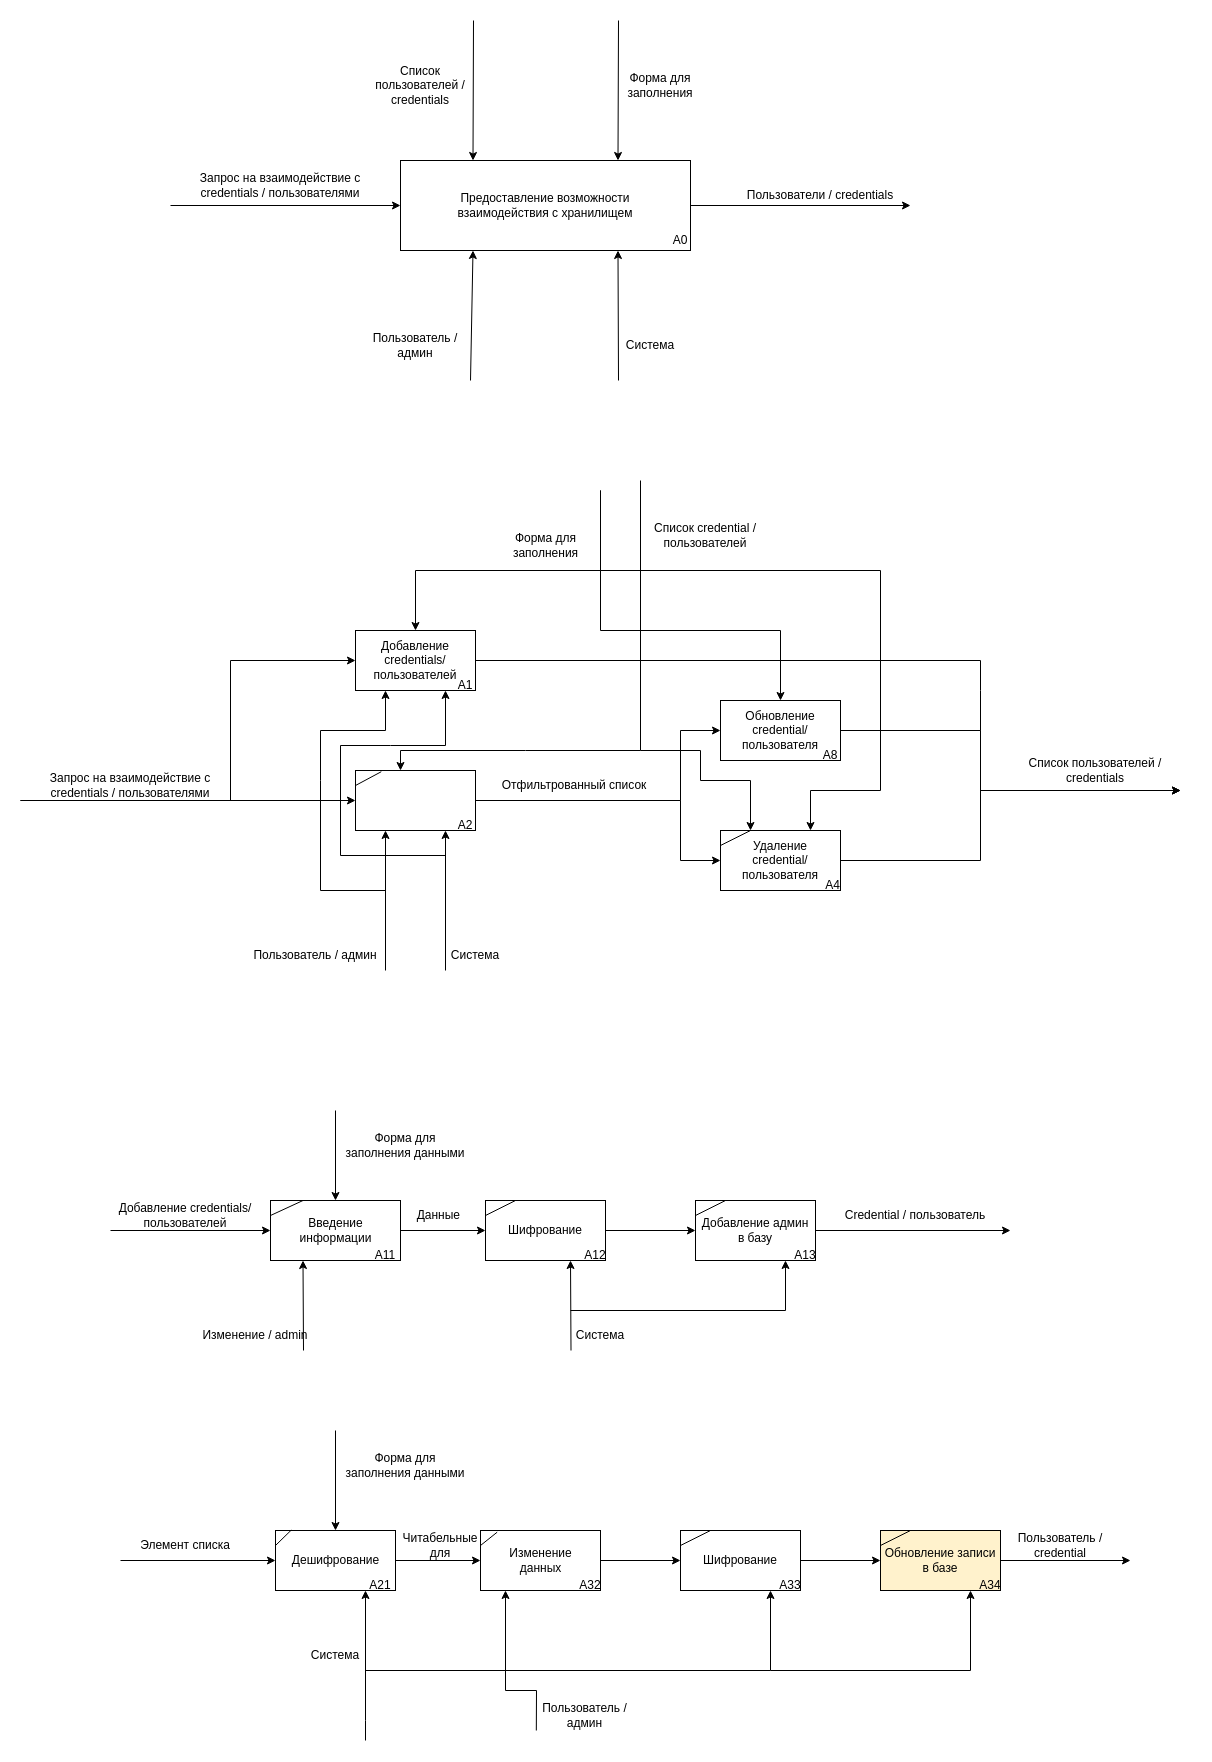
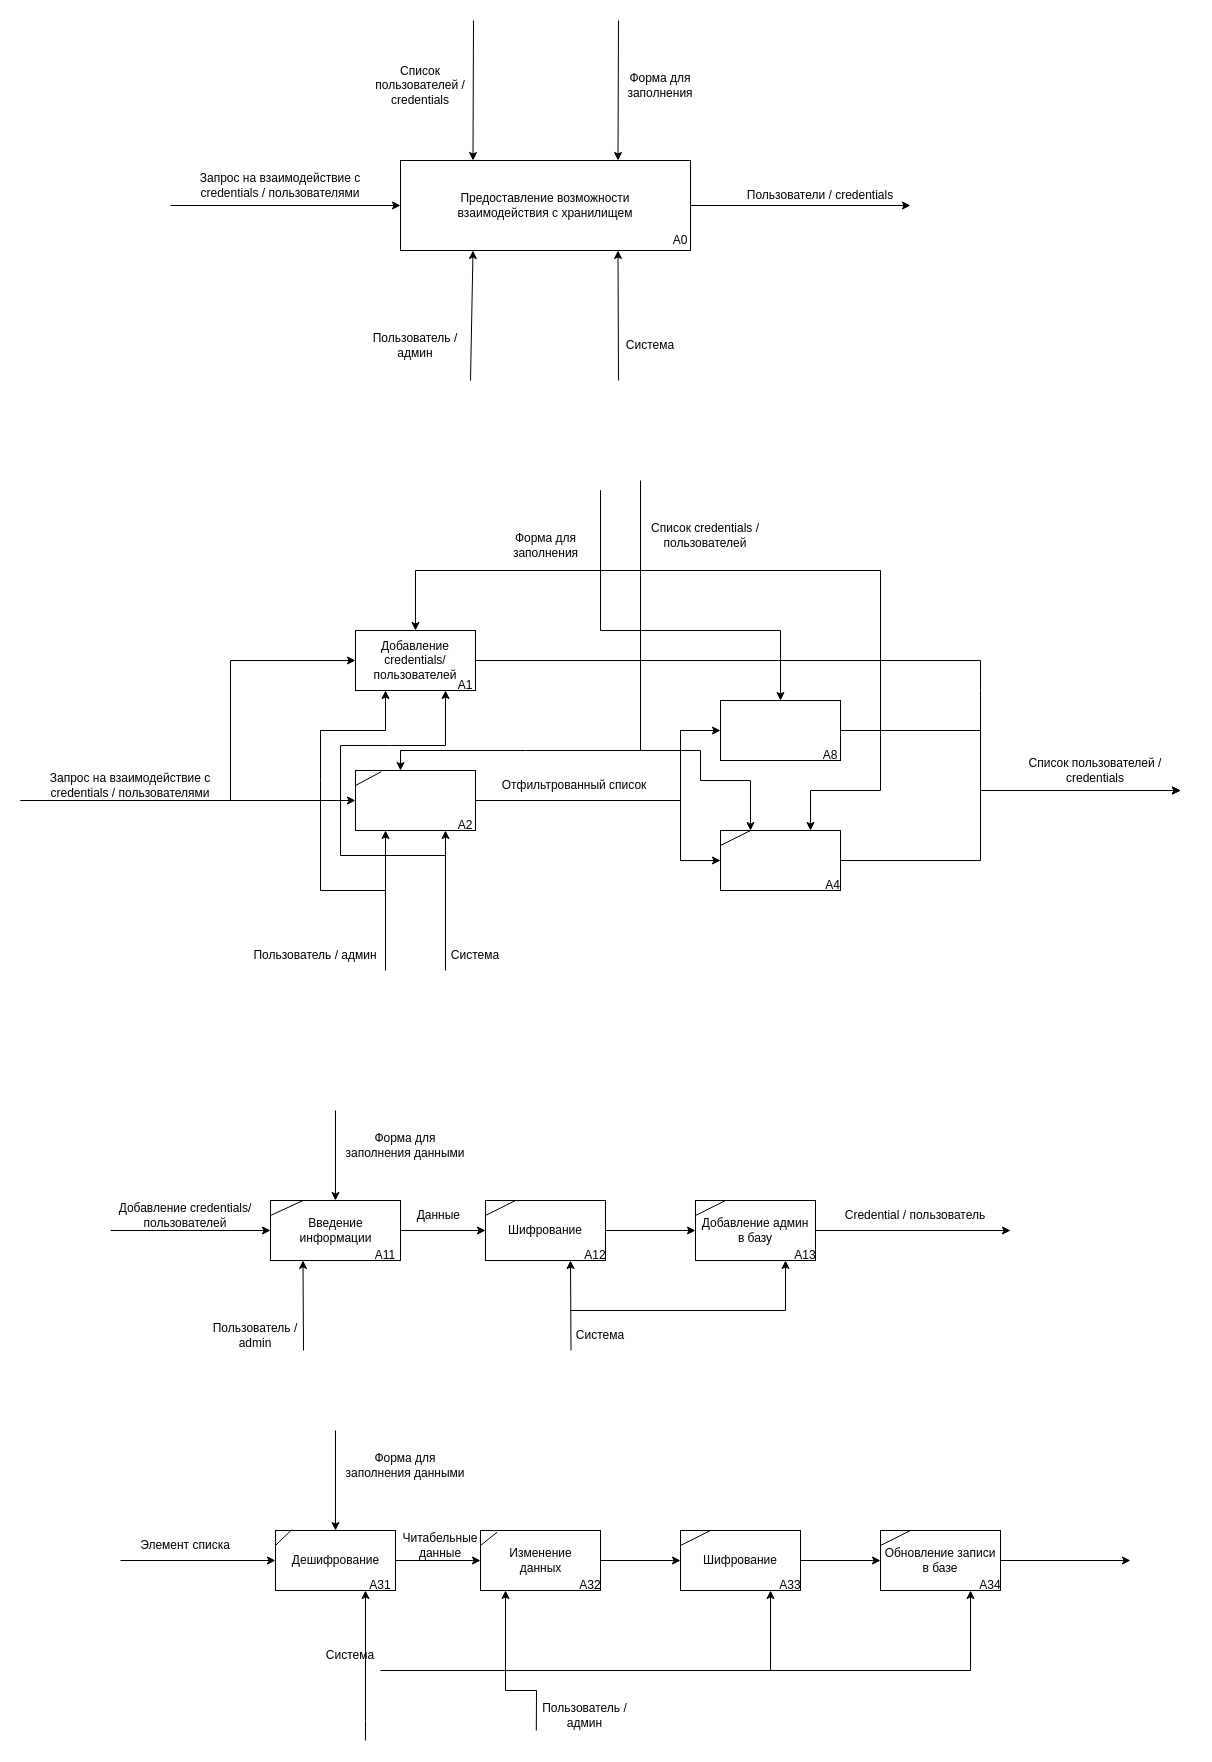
node "Список credential / пользователей": label "Список credential / пользователей" -> "Список credentials / пользователей"
node "Обновление credential/пользователя": removed
node "Удаление credential/пользователя": removed
node "Изменение / admin": label "Изменение / admin" -> "Пользователь / admin"
node "Читабельные для": label "Читабельные для" -> "Читабельные данные"
node "Пользователь / credential": removed
node "Обновление записи в базе": fillcolor #fff2cc -> #ffffff
node "А21": label "А21" -> "А31"
node "Cистема": moved (336, 1656) -> (351, 1656)
